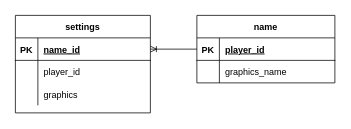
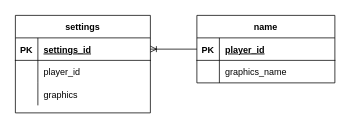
node "name_id": label "name_id" -> "settings_id"
